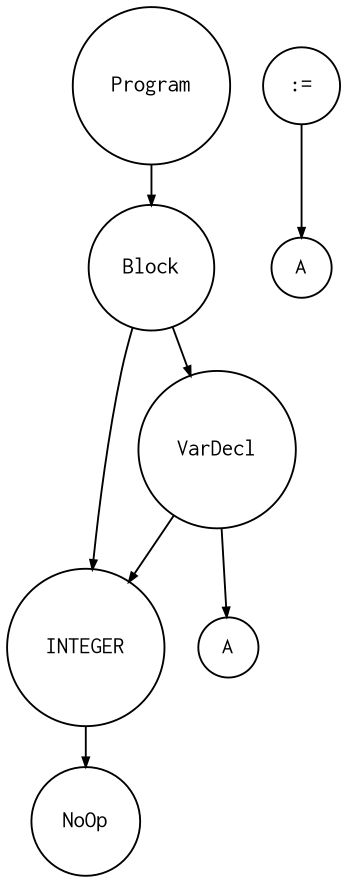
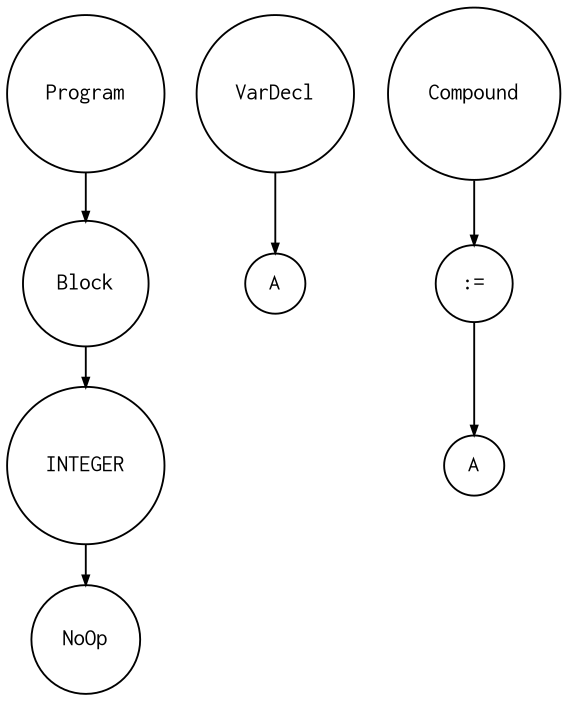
node "Compound": added
edge "Block" -> "VarDecl": removed
edge "VarDecl" -> "INTEGER": removed
